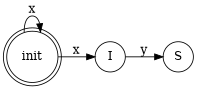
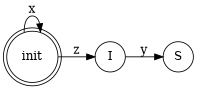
edge "init" -> "I": label "x" -> "z"
